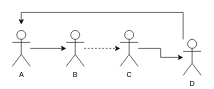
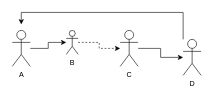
node "B": size 18x36 -> 12x24
